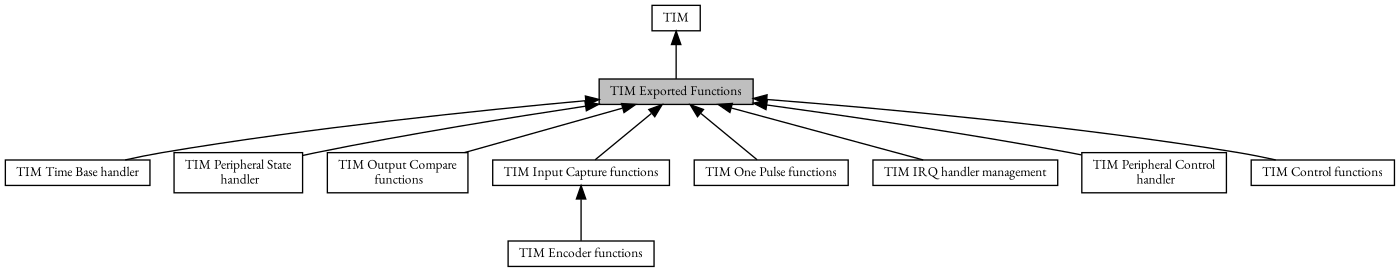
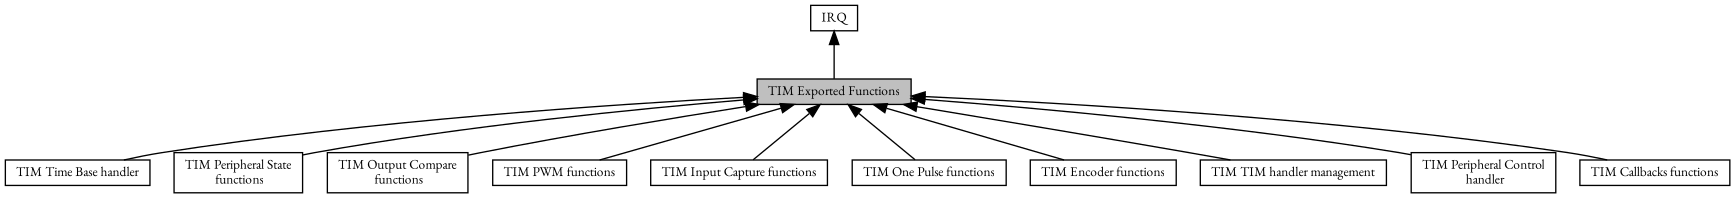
node "TIM": label "TIM" -> "IRQ"
node "TIM Peripheral State handler": label "TIM Peripheral State handler" -> "TIM Peripheral State functions"
node "TIM PWM functions": added
node "TIM IRQ handler management": label "TIM IRQ handler management" -> "TIM TIM handler management"
node "TIM Control functions": label "TIM Control functions" -> "TIM Callbacks functions"
edge "TIM Encoder functions" -> "TIM Input Capture functions": now "TIM Encoder functions" -> "TIM Exported Functions"
